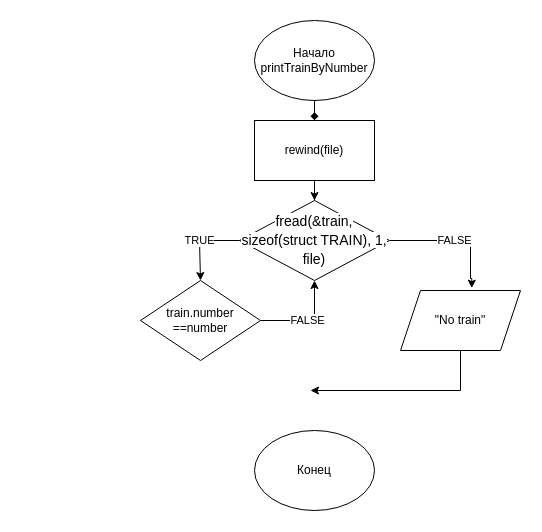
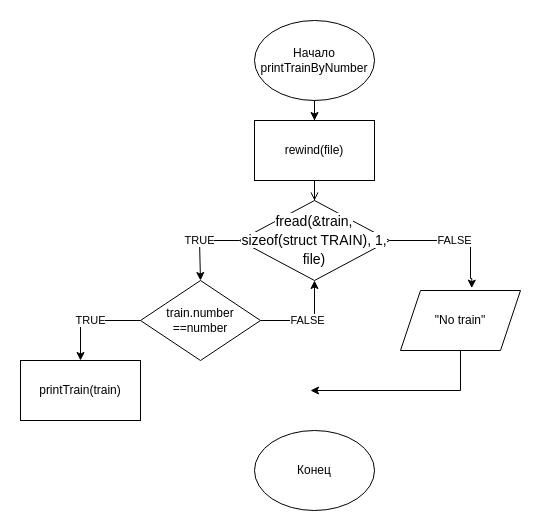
edge "Начало printTrainByNumber" -> "rewind(file)": arrowhead diamond -> classic
edge "rewind(file)" -> "fread(&train, sizeof(struct TRAIN), 1, file)": arrowhead classic -> open
edge "train.number ==number" -> "printTrain(train)": added, label "TRUE"
node "printTrain(train)": added
